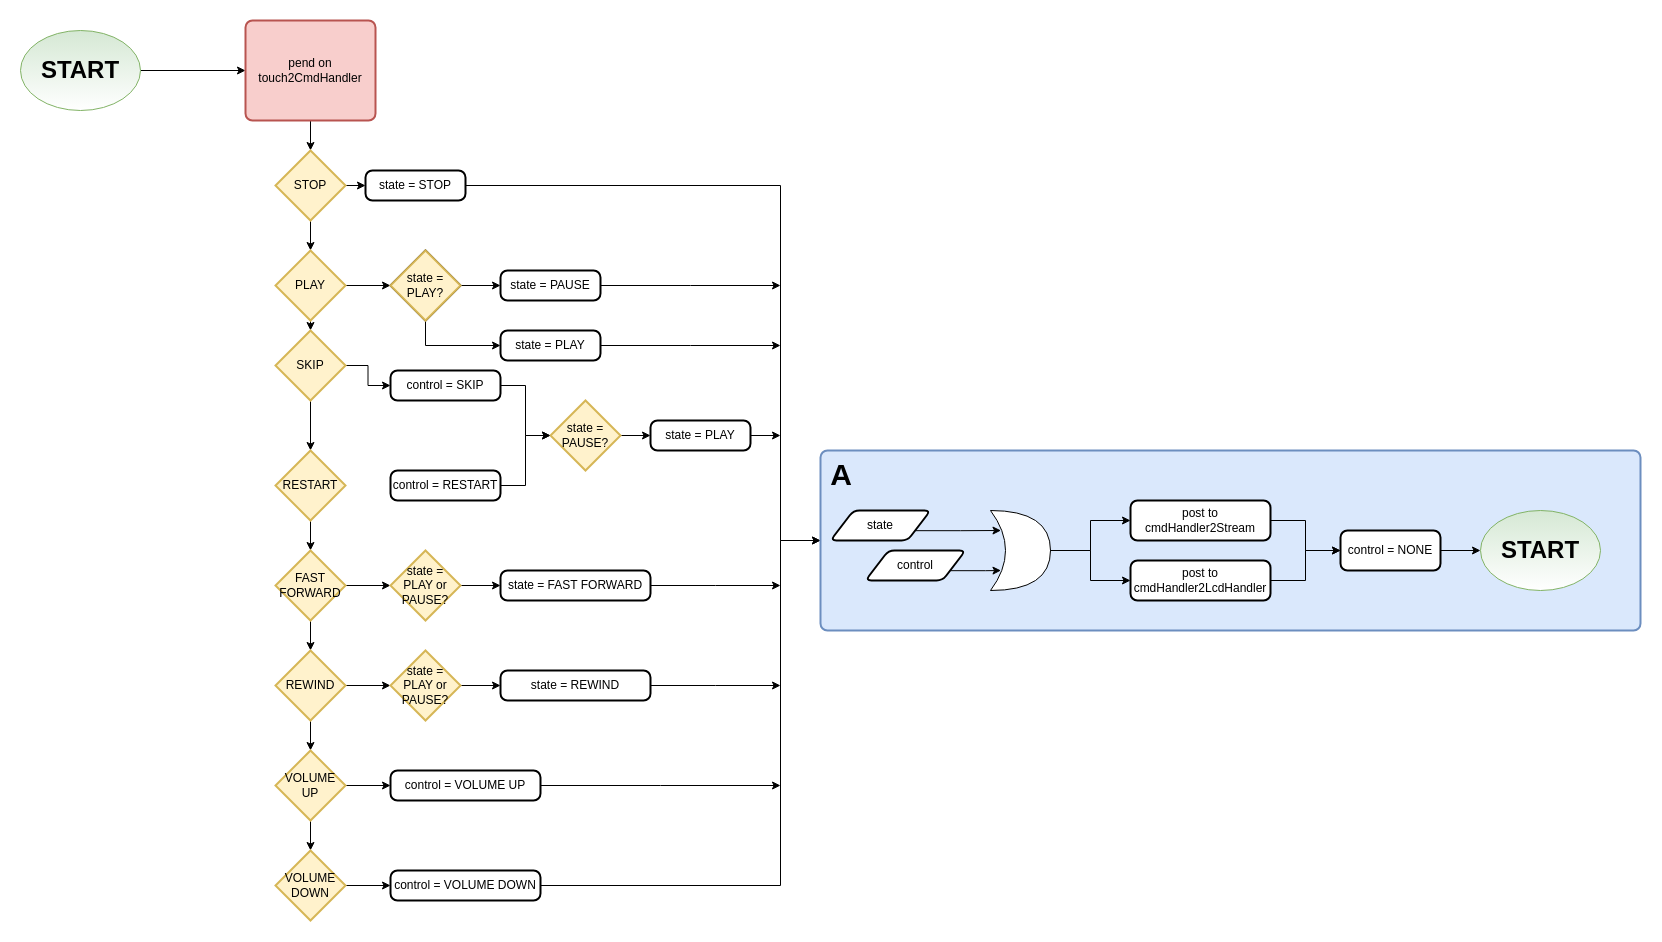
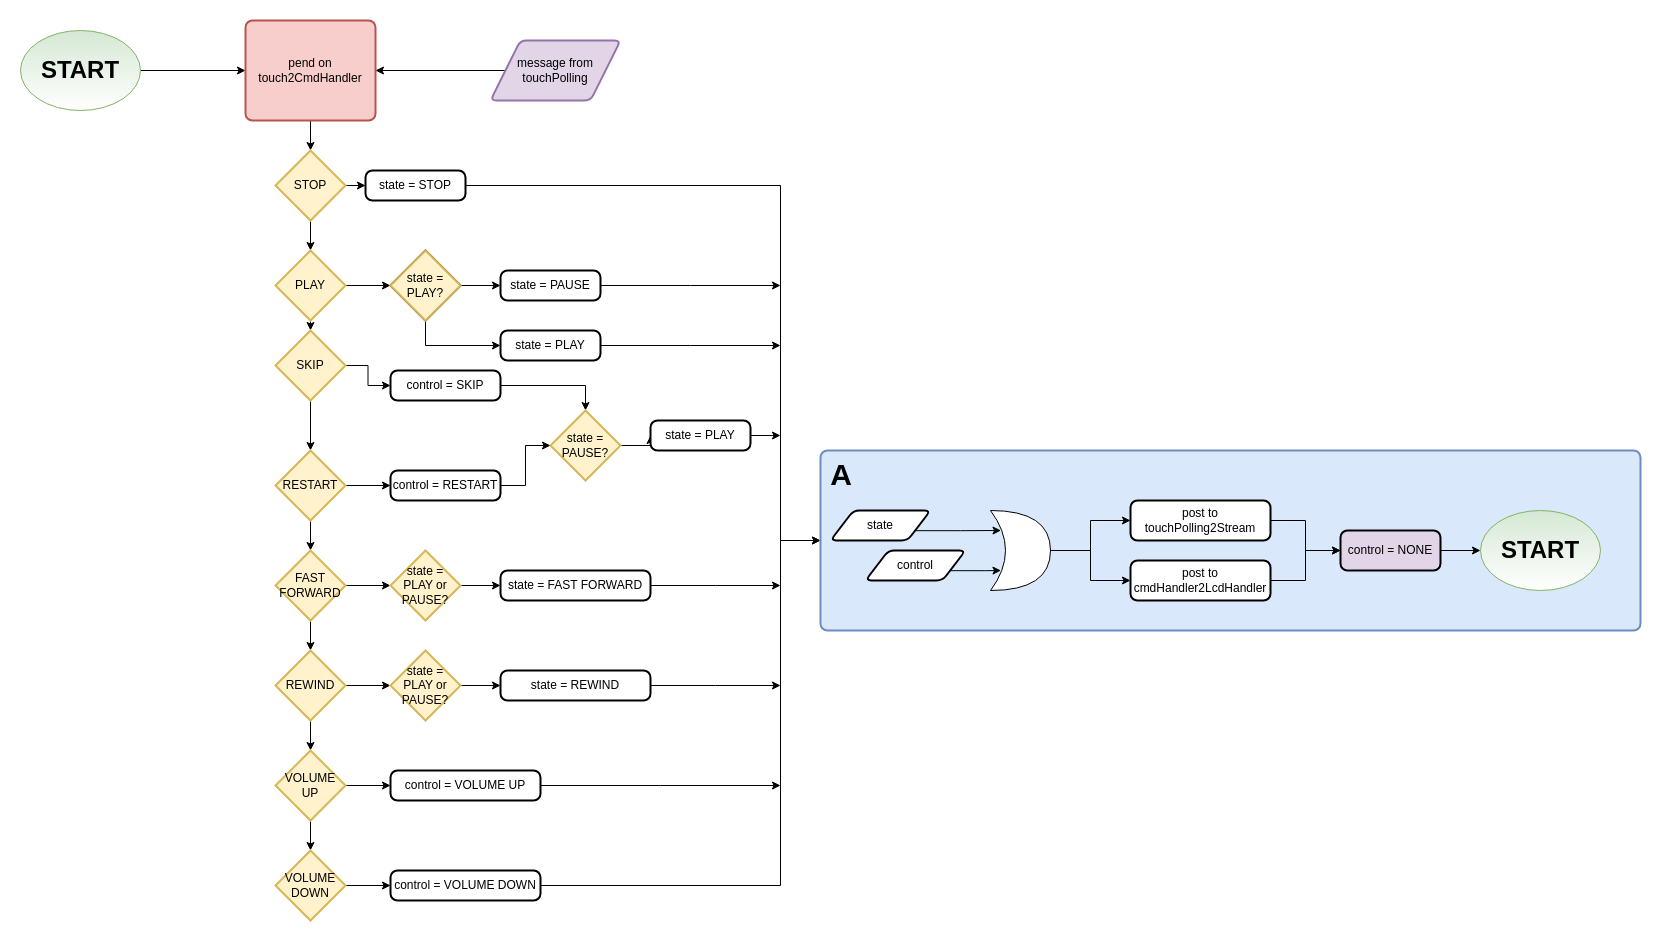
edge "message from touchPolling" -> "pend on touch2CmdHandler": added
node "message from touchPolling": added
node "state = PAUSE?": moved (586, 436) -> (586, 446)
edge "RESTART" -> "control = RESTART": added
node "post to cmdHandler2Stream": label "post to cmdHandler2Stream" -> "post to touchPolling2Stream"
node "control = NONE": fillcolor #ffffff -> #e1d5e7
